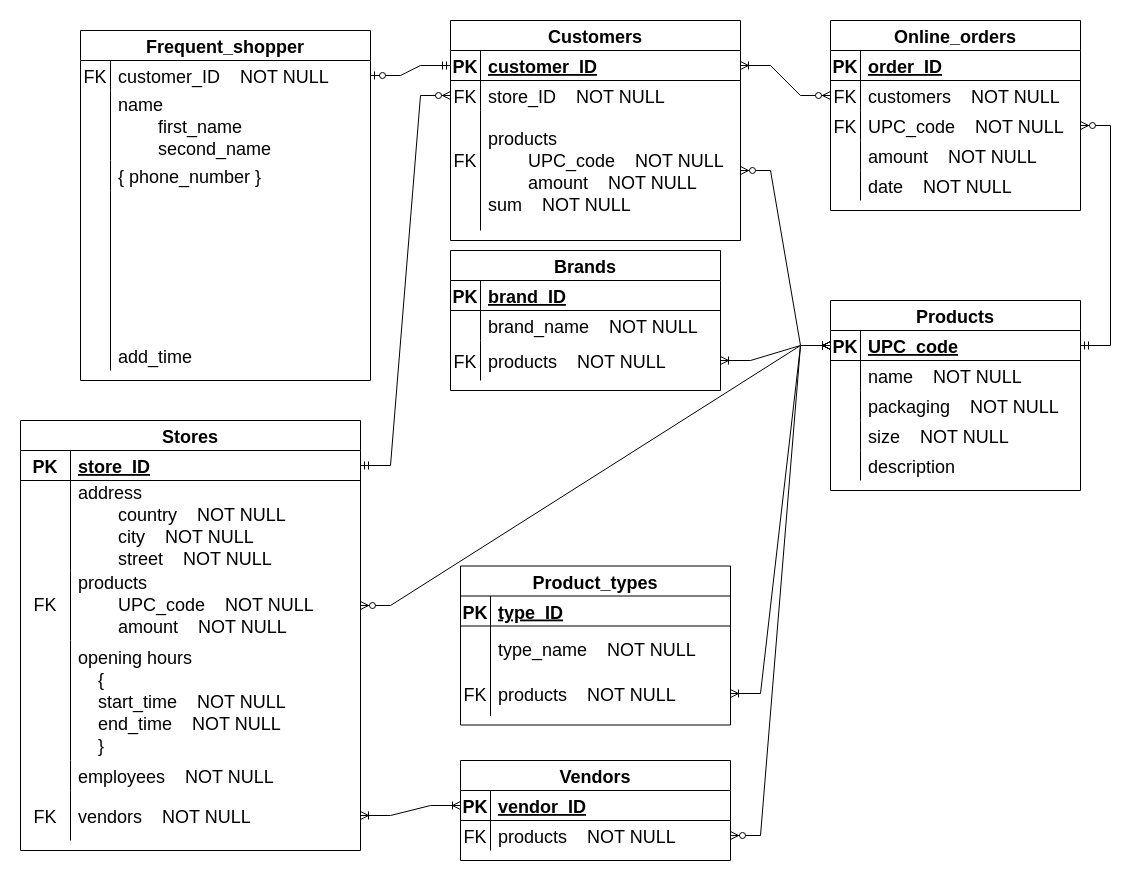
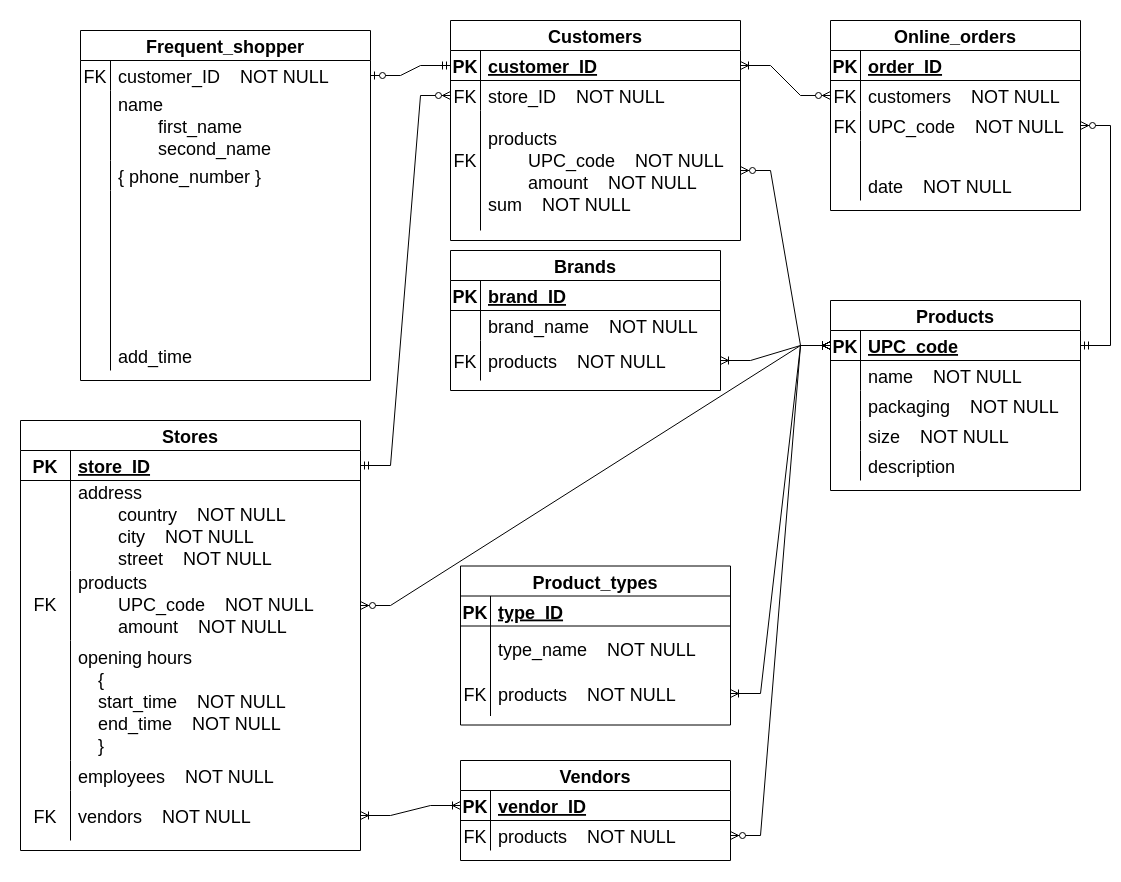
node "amount NOT NULL": removed
